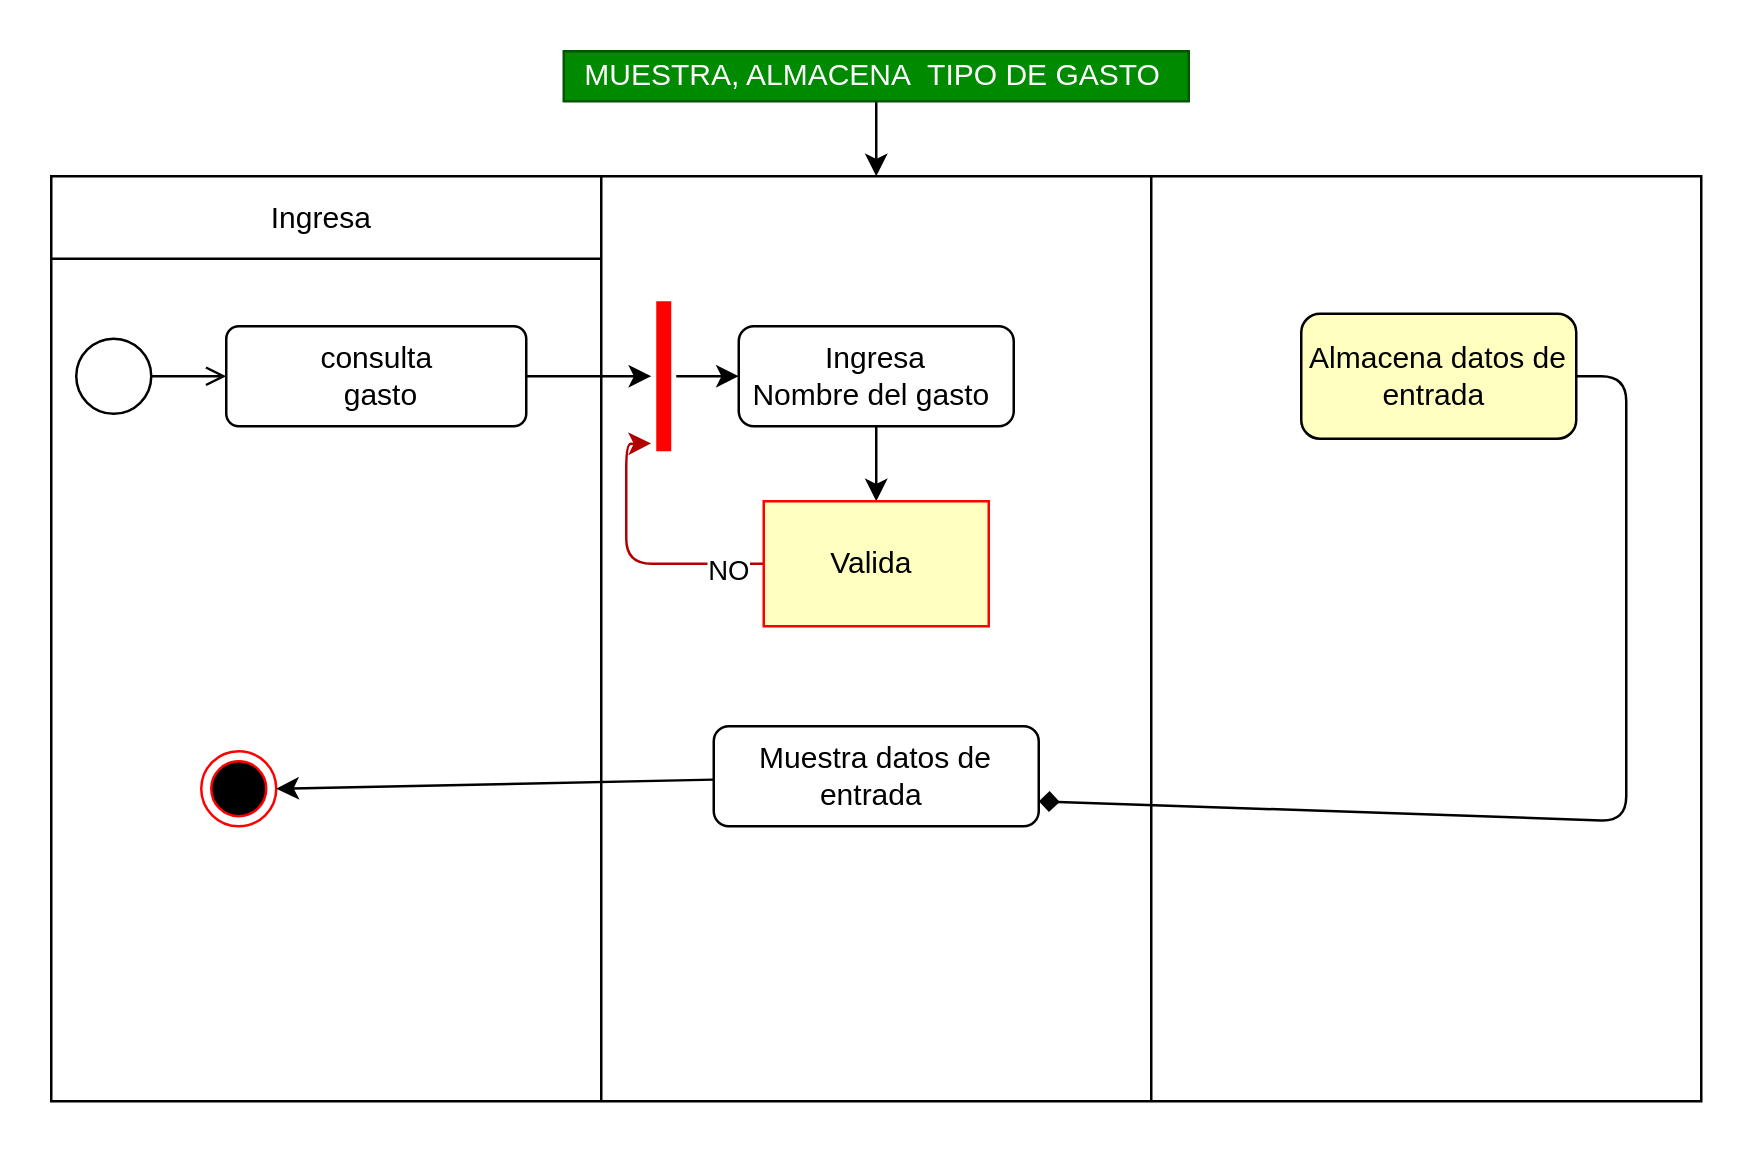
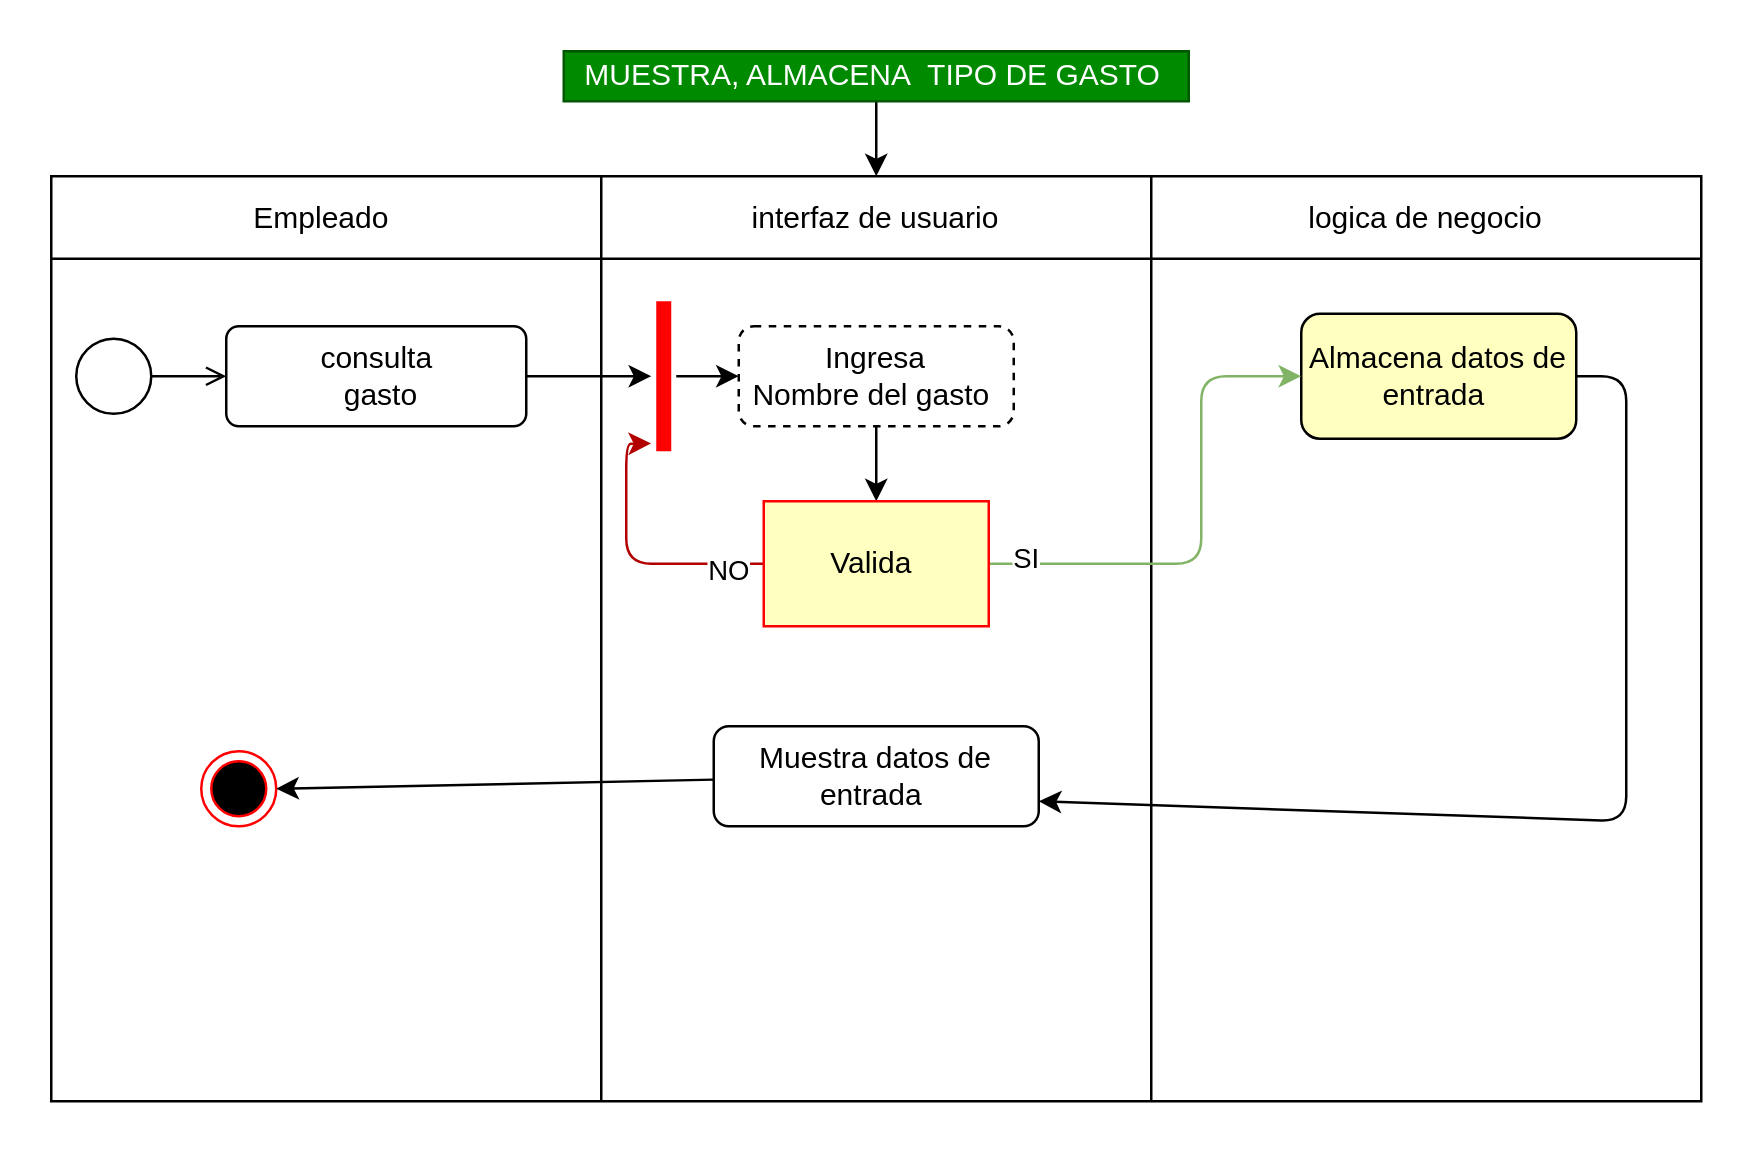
node "interfaz de usuario": added
node "logica de negocio": added
node "Ingresa": label "Ingresa" -> "Empleado"
node "Ingresa Nombre del gasto": style solid -> dashed
edge "Valida" -> "Almacena datos de entrada": added, label "SI"
edge "Almacena datos de entrada" -> "Muestra datos de entrada": arrowhead diamond -> classic
